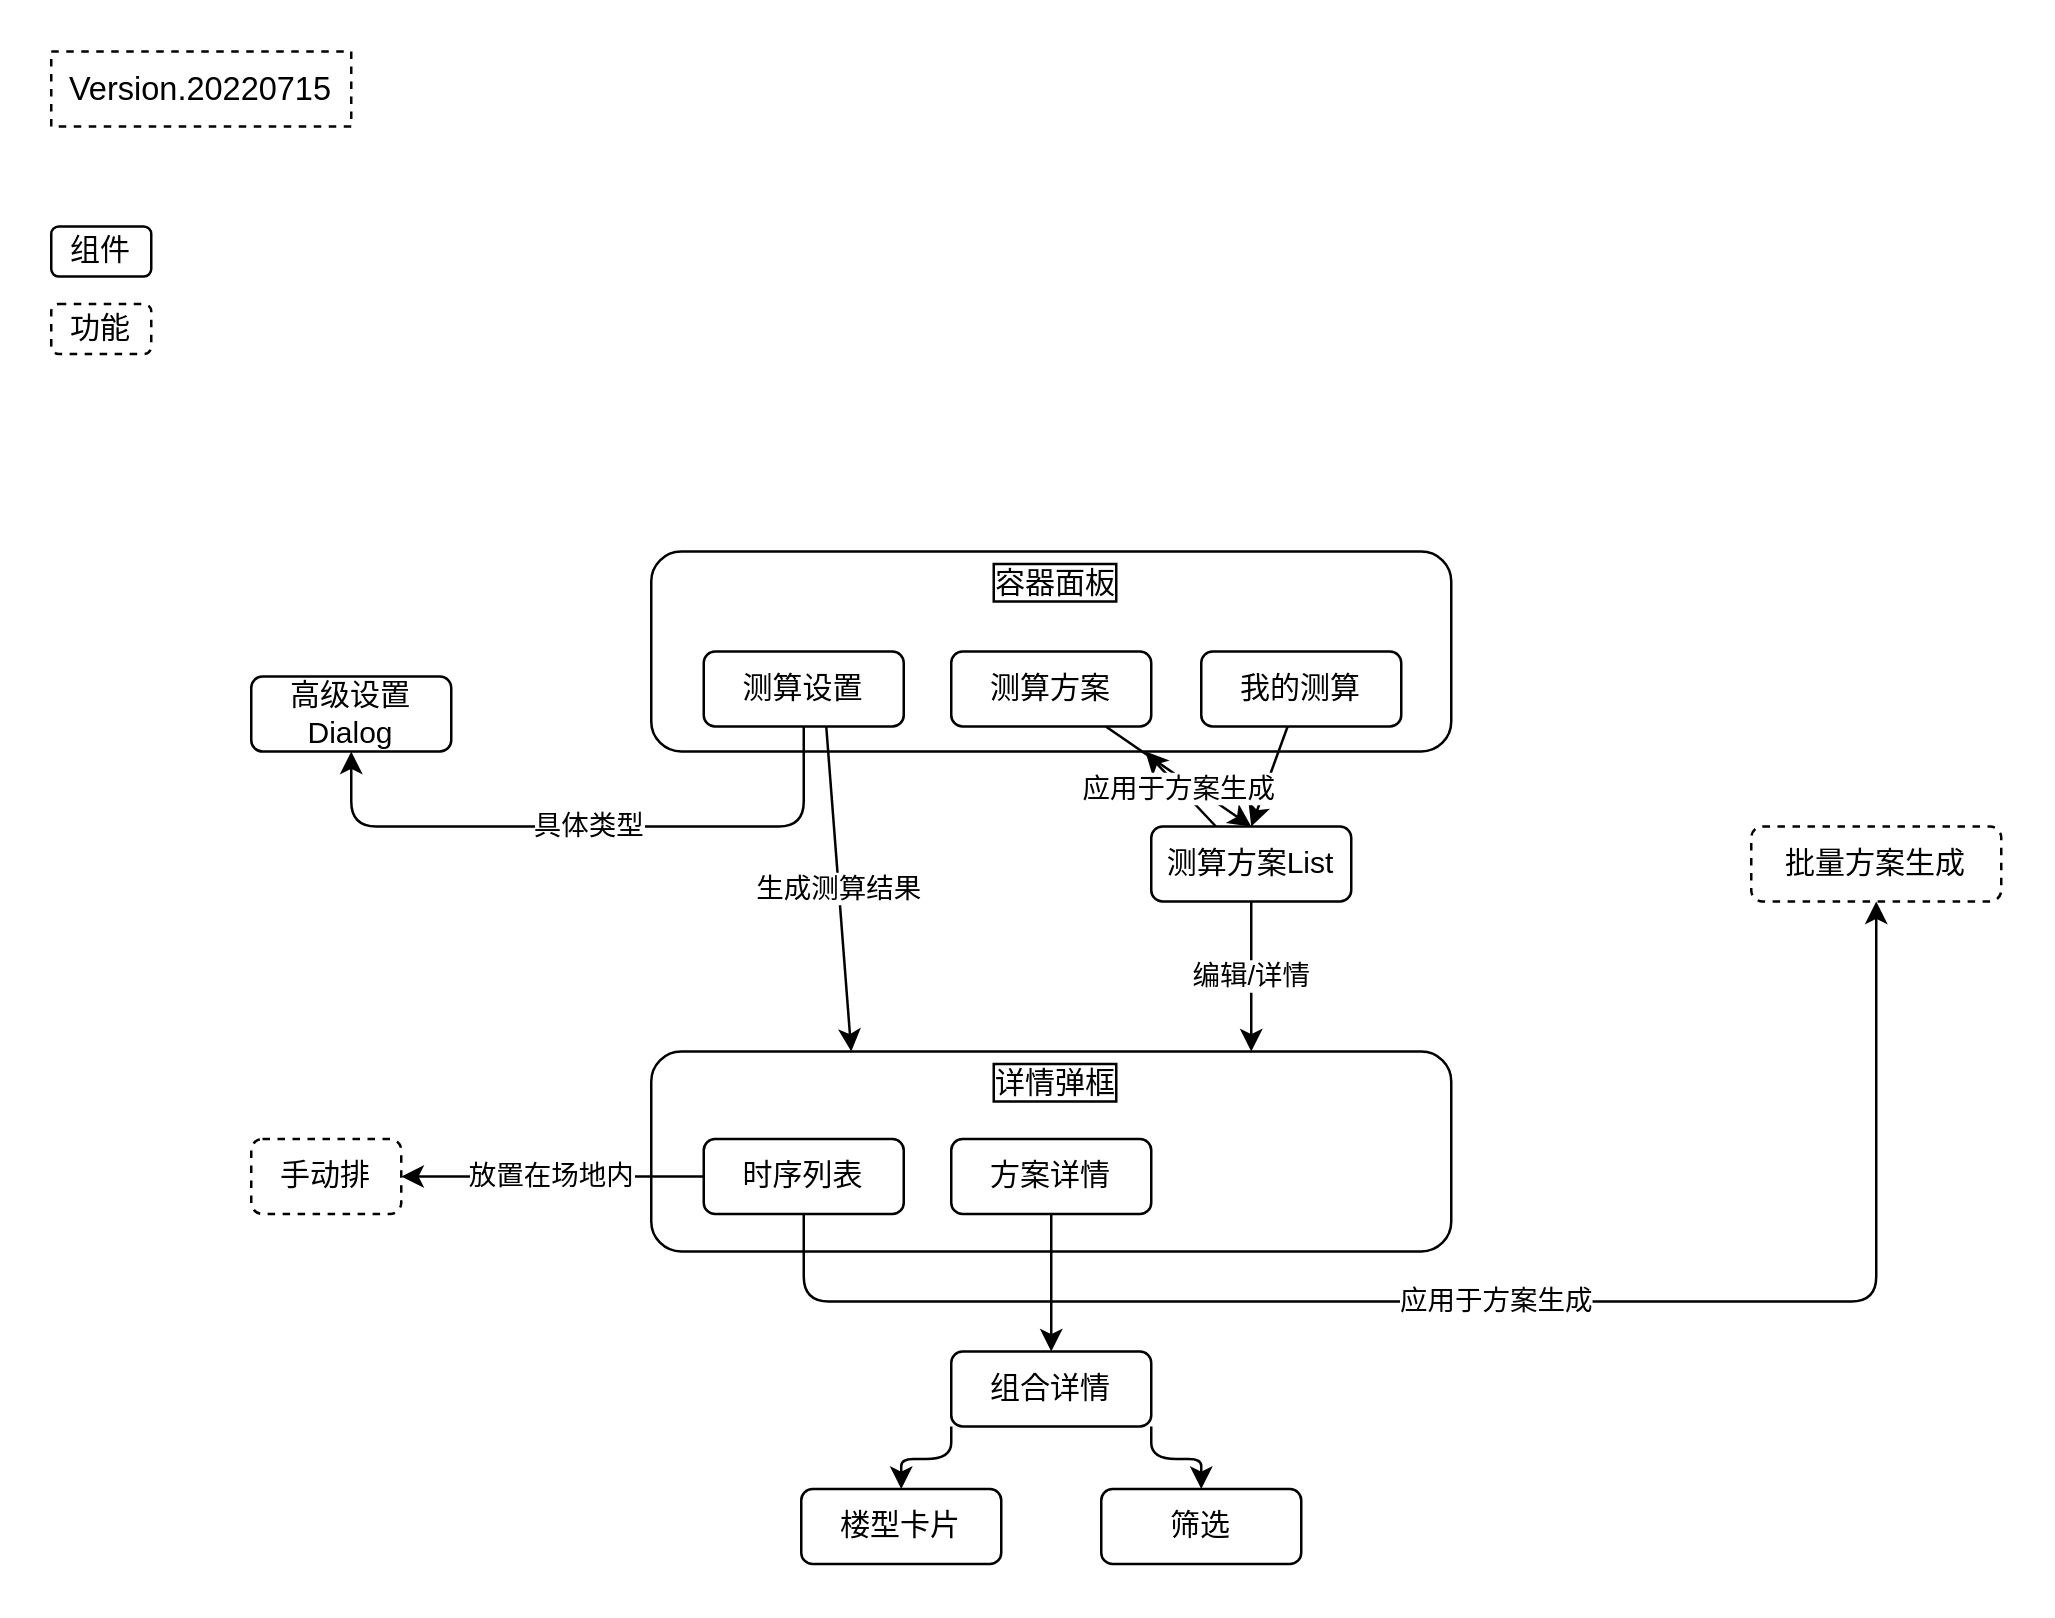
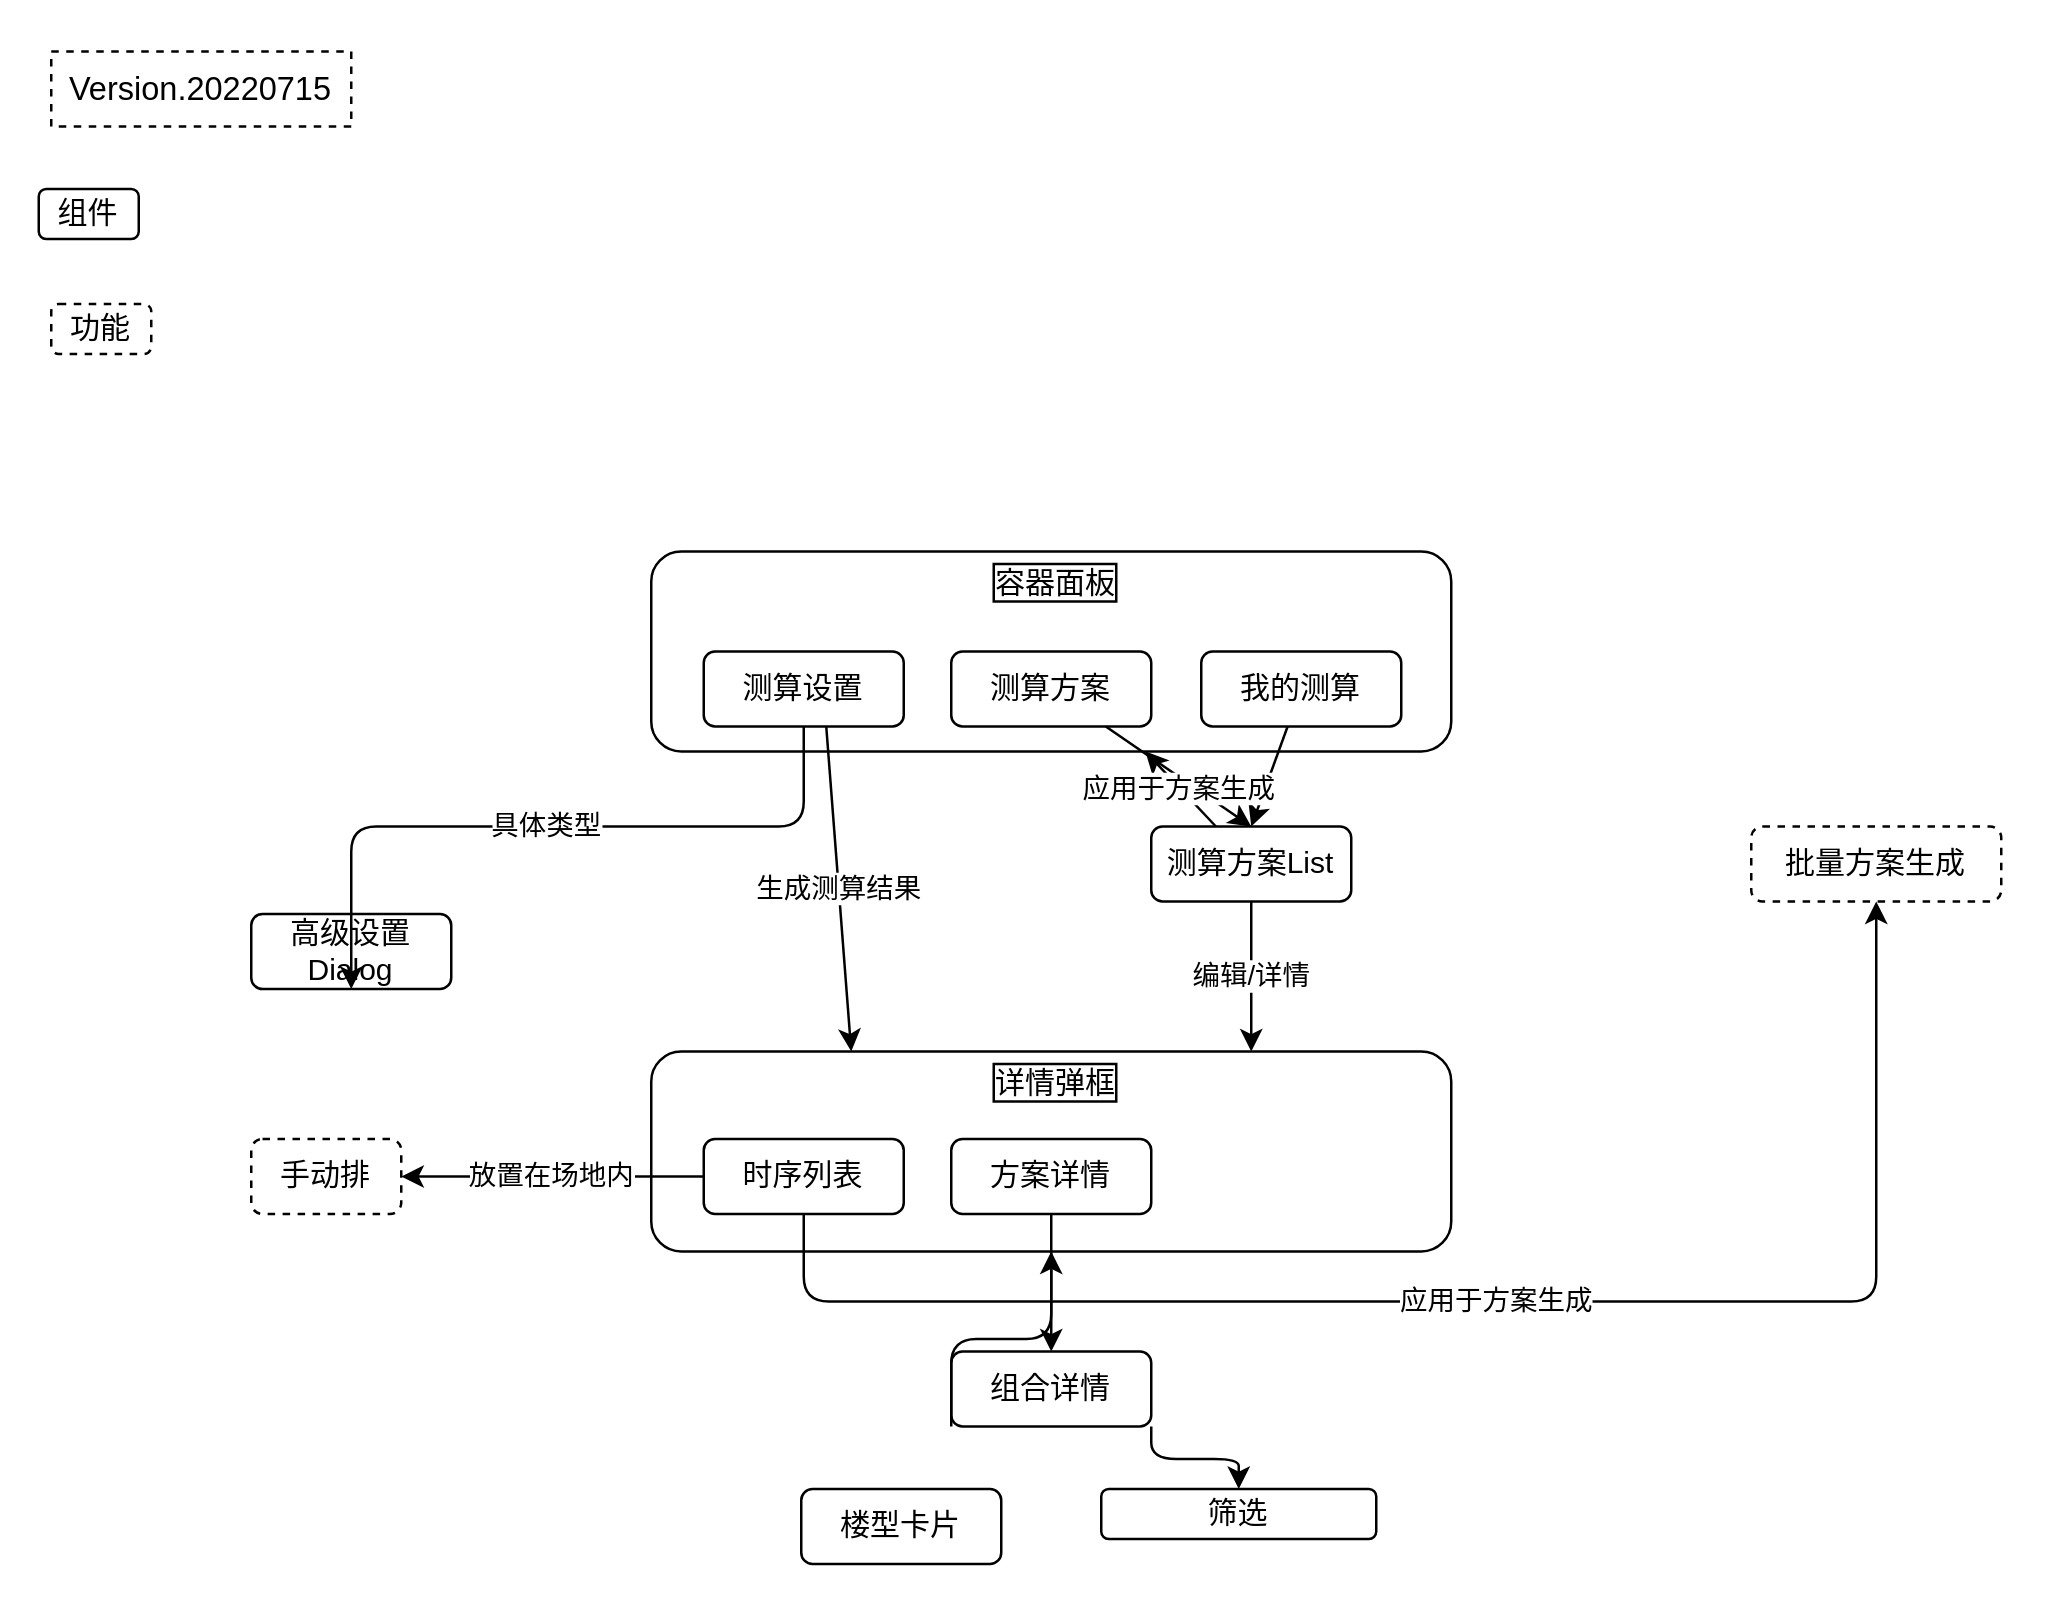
node "组件": moved (101, 251) -> (89, 214)
node "高级设置Dialog": moved (351, 714) -> (351, 951)
edge "组合详情" -> "楼型卡片": now "组合详情" -> "详情弹框"
node "筛选": size 200x75 -> 275x50
